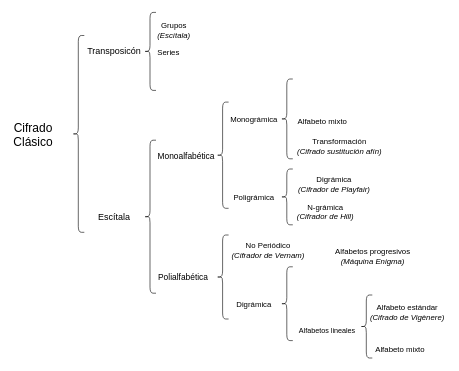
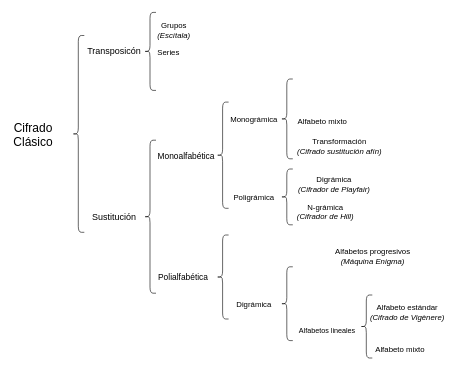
node "Escítala": label "Escítala" -> "Sustitución"
node "No Periódico (Cifrador de Vernam)": removed
